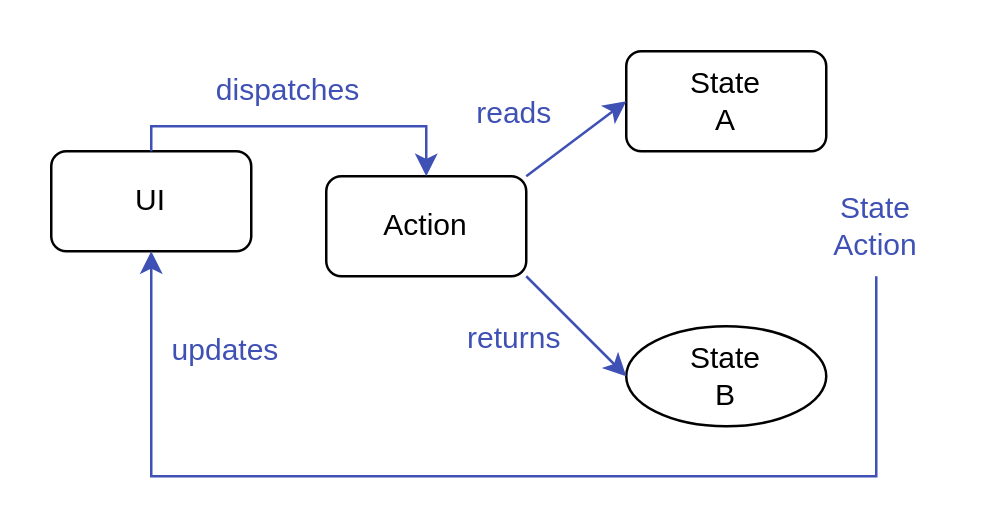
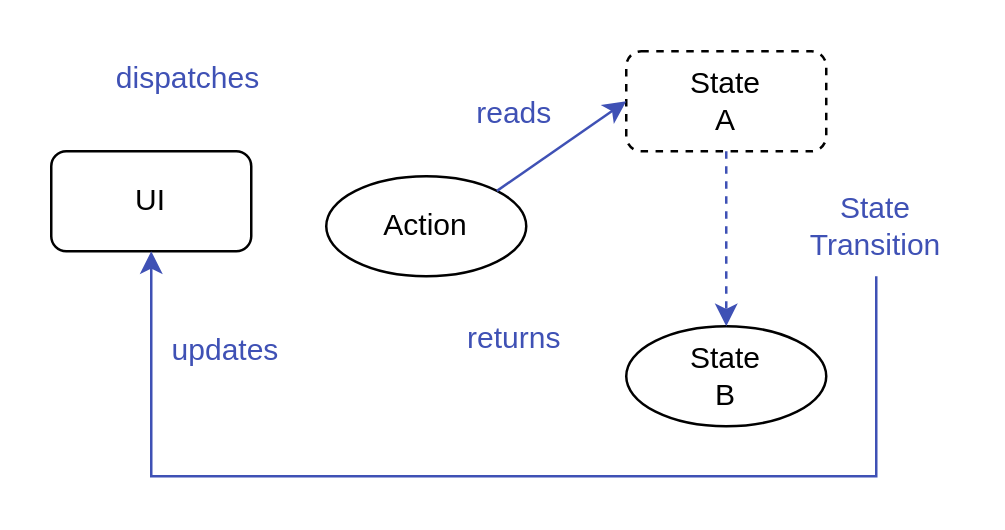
node "dispatches": moved (289, 91) -> (189, 79)
node "State A": style solid -> dashed
edge "UI" -> "Action": removed
node "Action": shape rounded rectangle -> ellipse
node "State Action": label "State Action" -> "State Transition"
edge "State A" -> "State B": added
edge "Action" -> "State B": removed
